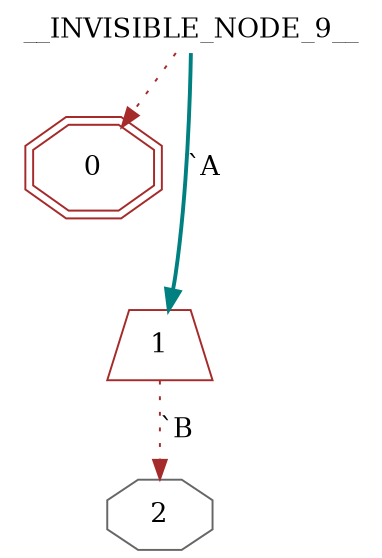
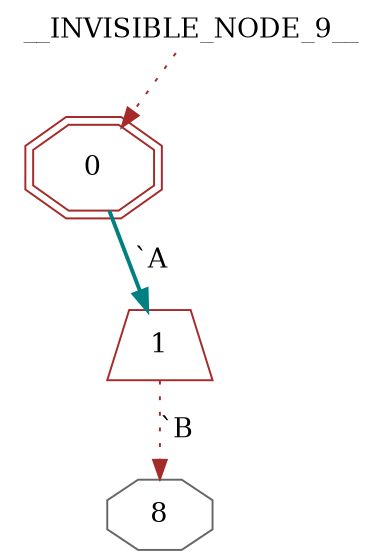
edge "__INVISIBLE_NODE_9__" -> "1": now "0" -> "1"
node "2": label "2" -> "8"
